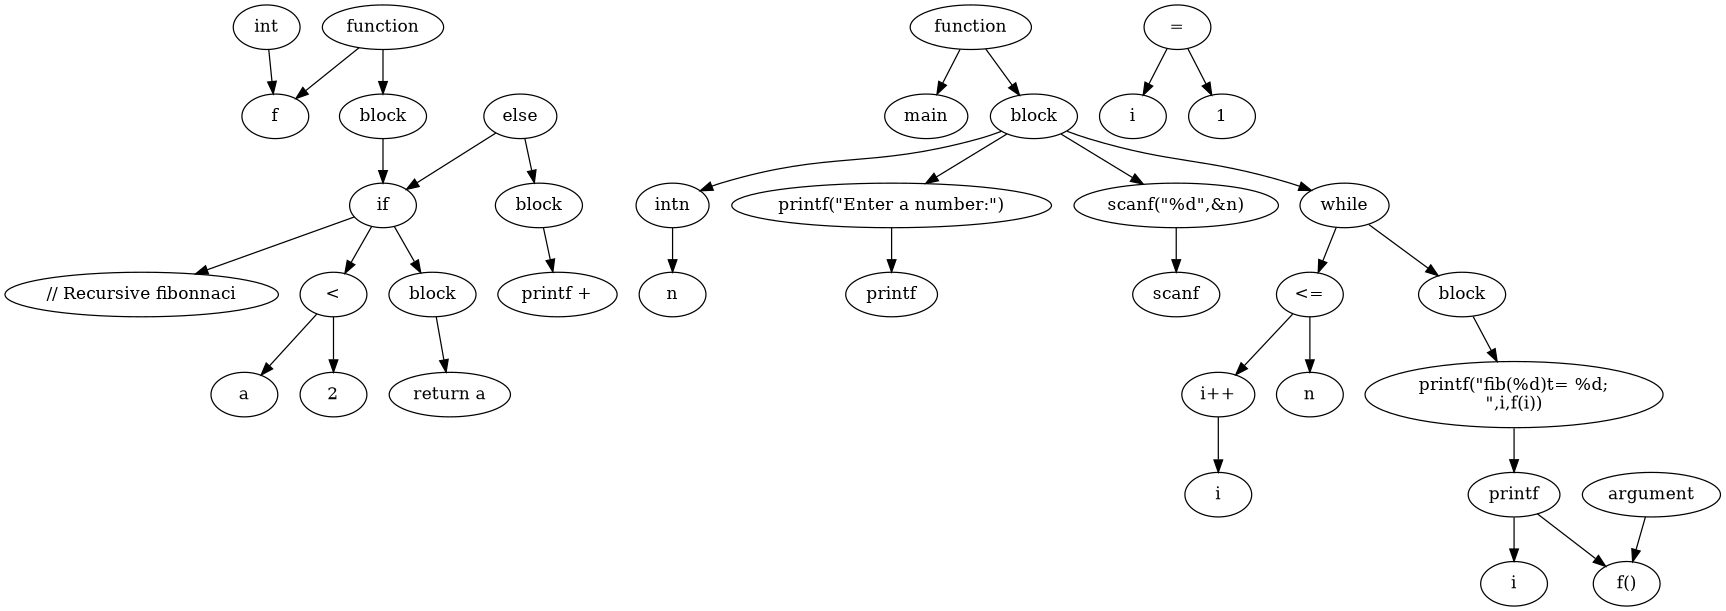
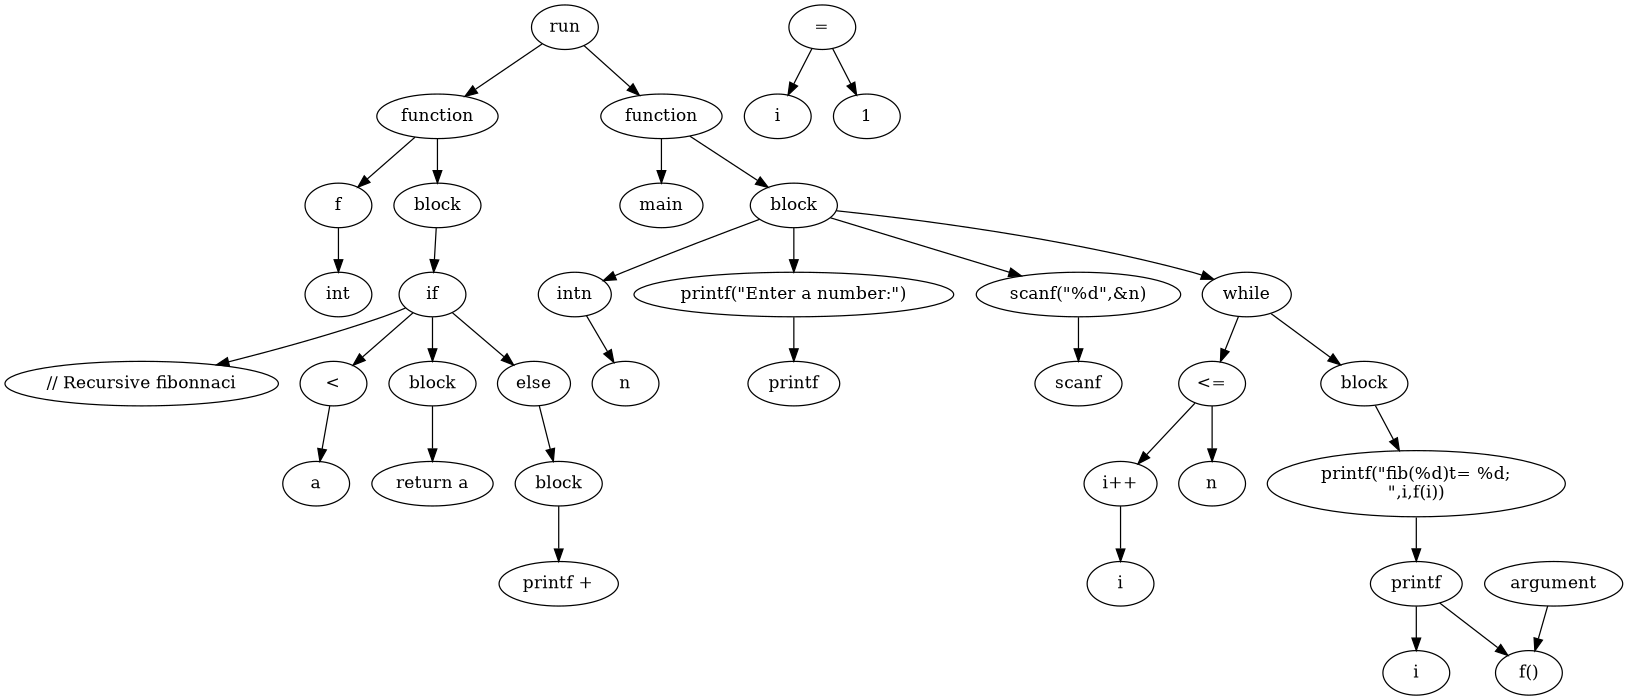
node "run": added
edge "int" -> "f": reversed
edge "else" -> "if": reversed
node "2": removed
